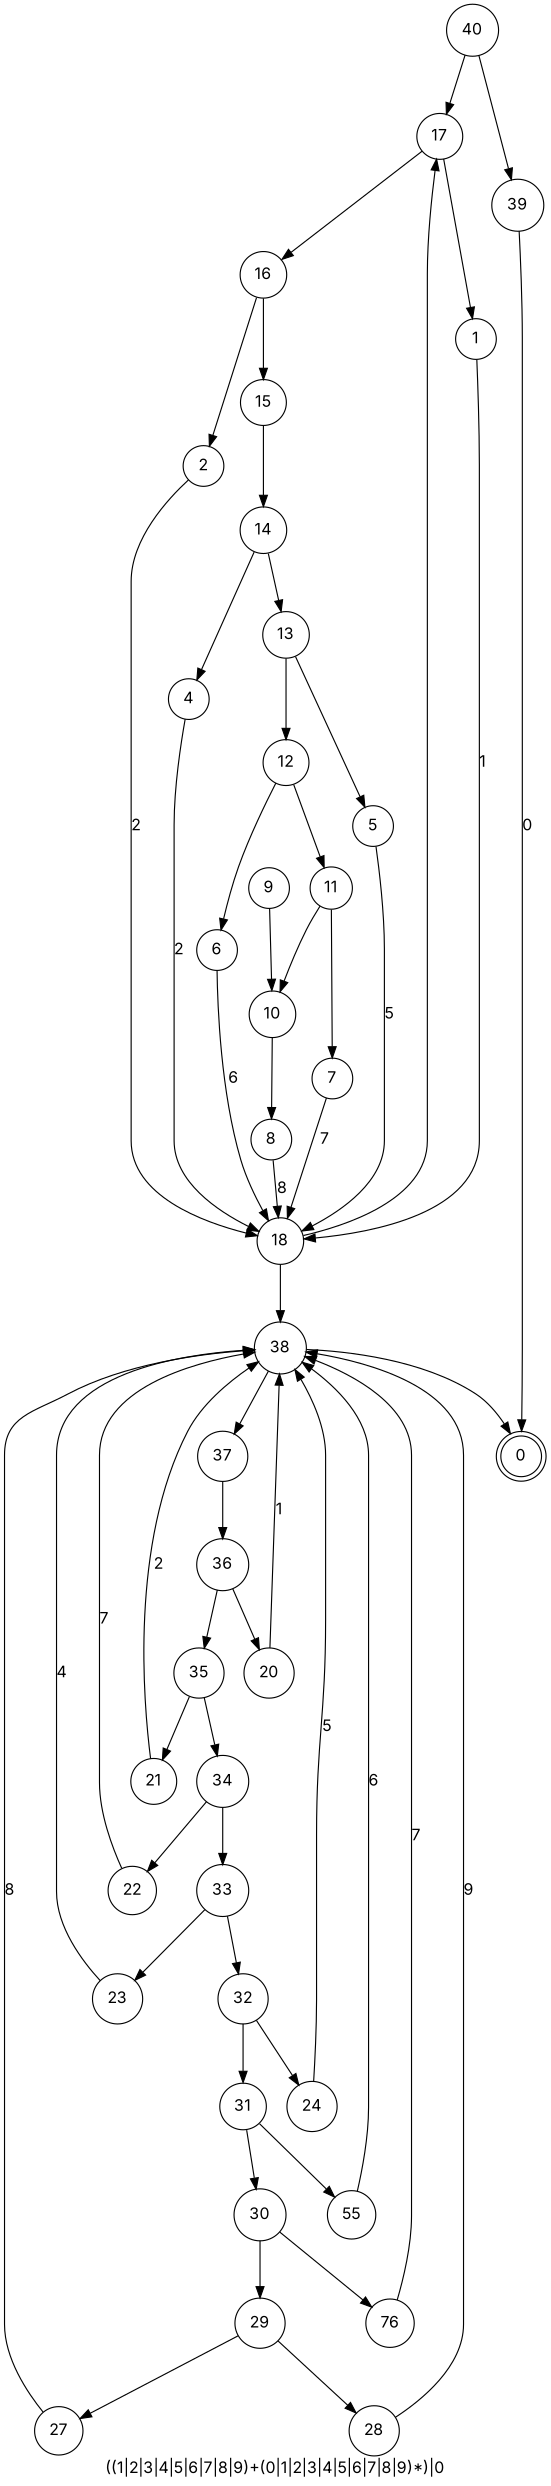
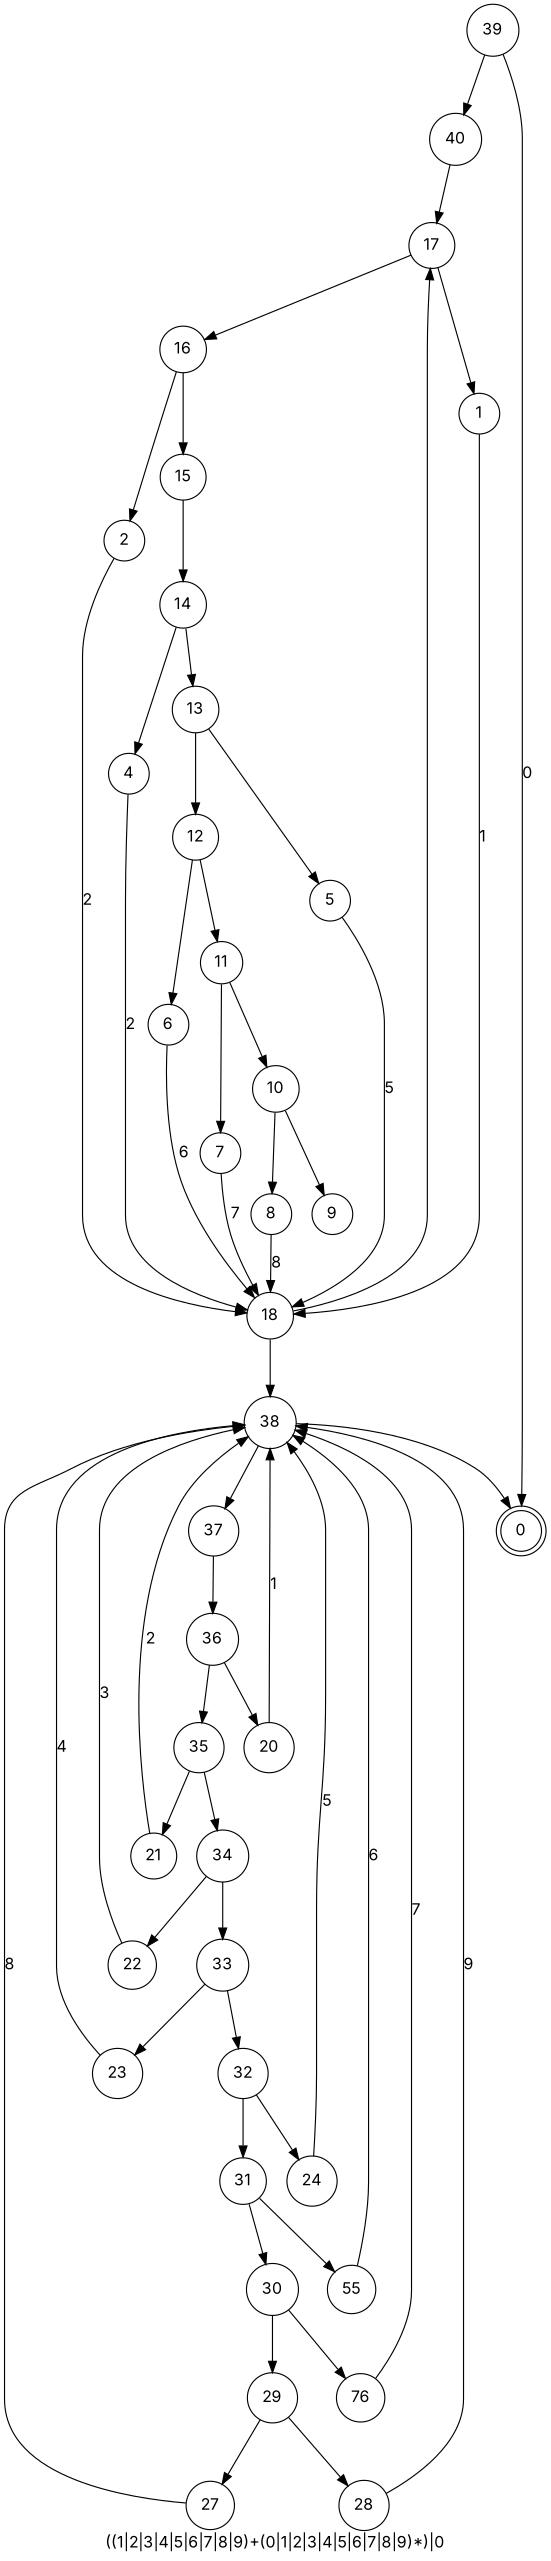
edge "40" -> "39": reversed
edge "9" -> "10": reversed
edge "22" -> "38": label "7" -> "3"
